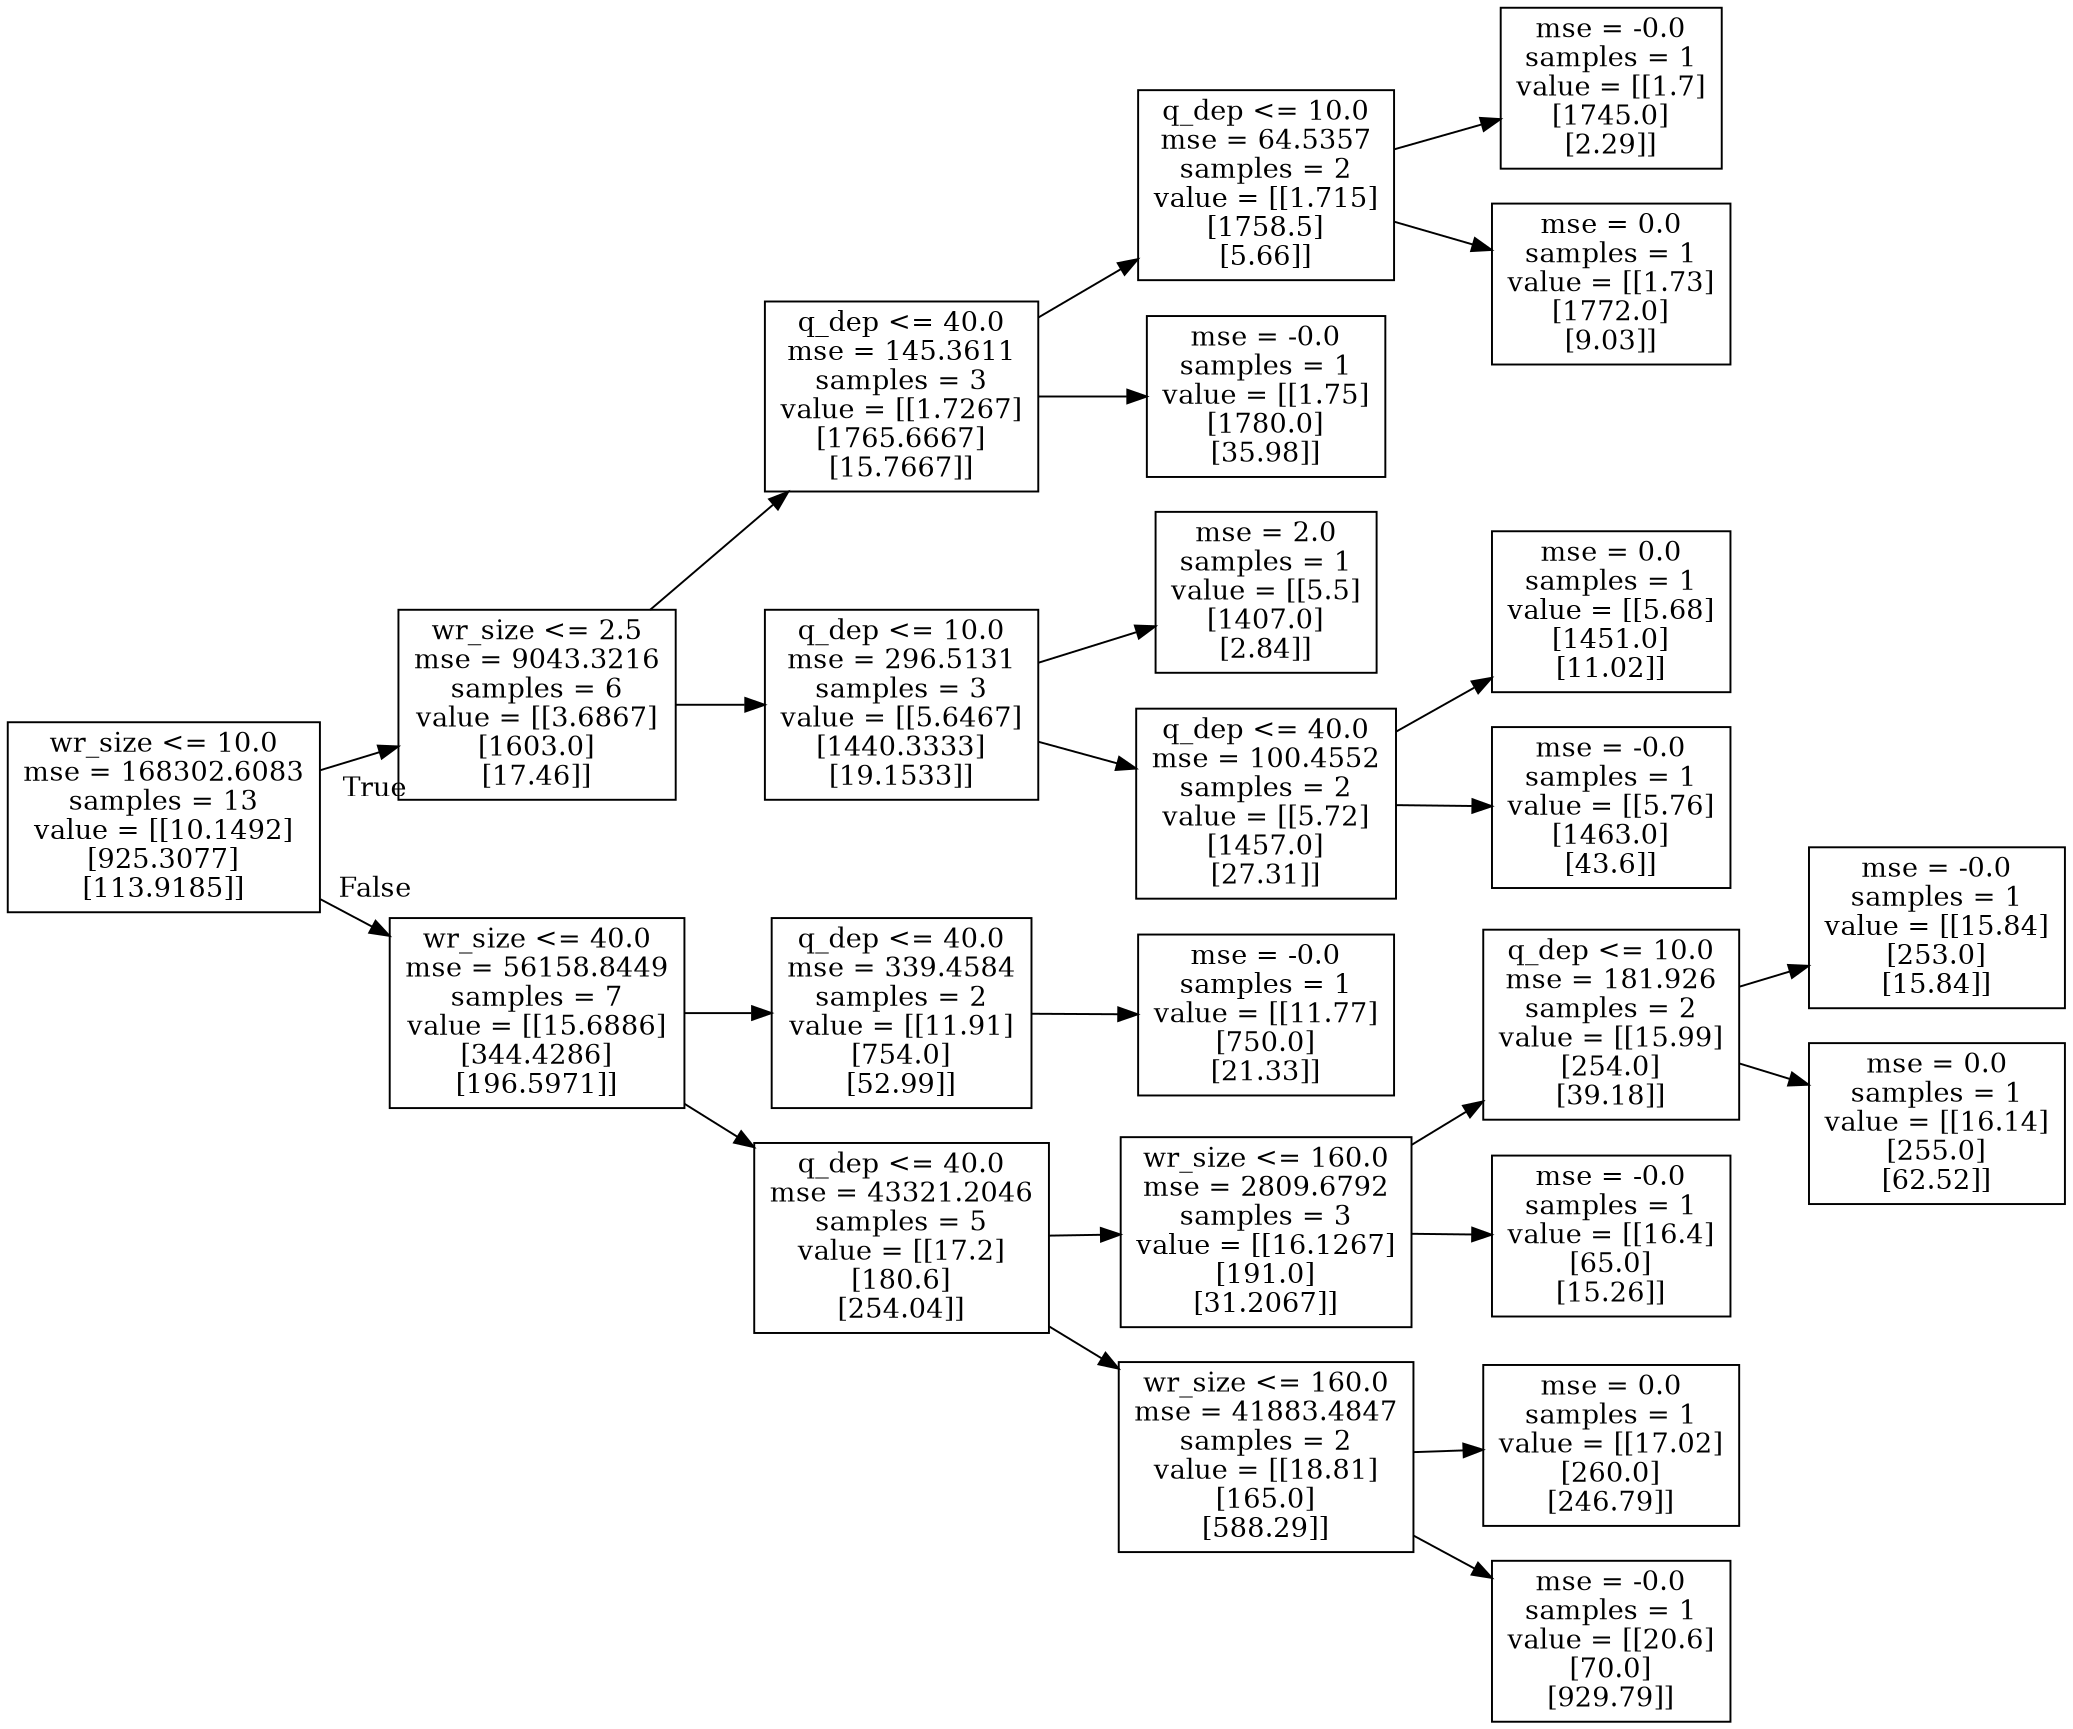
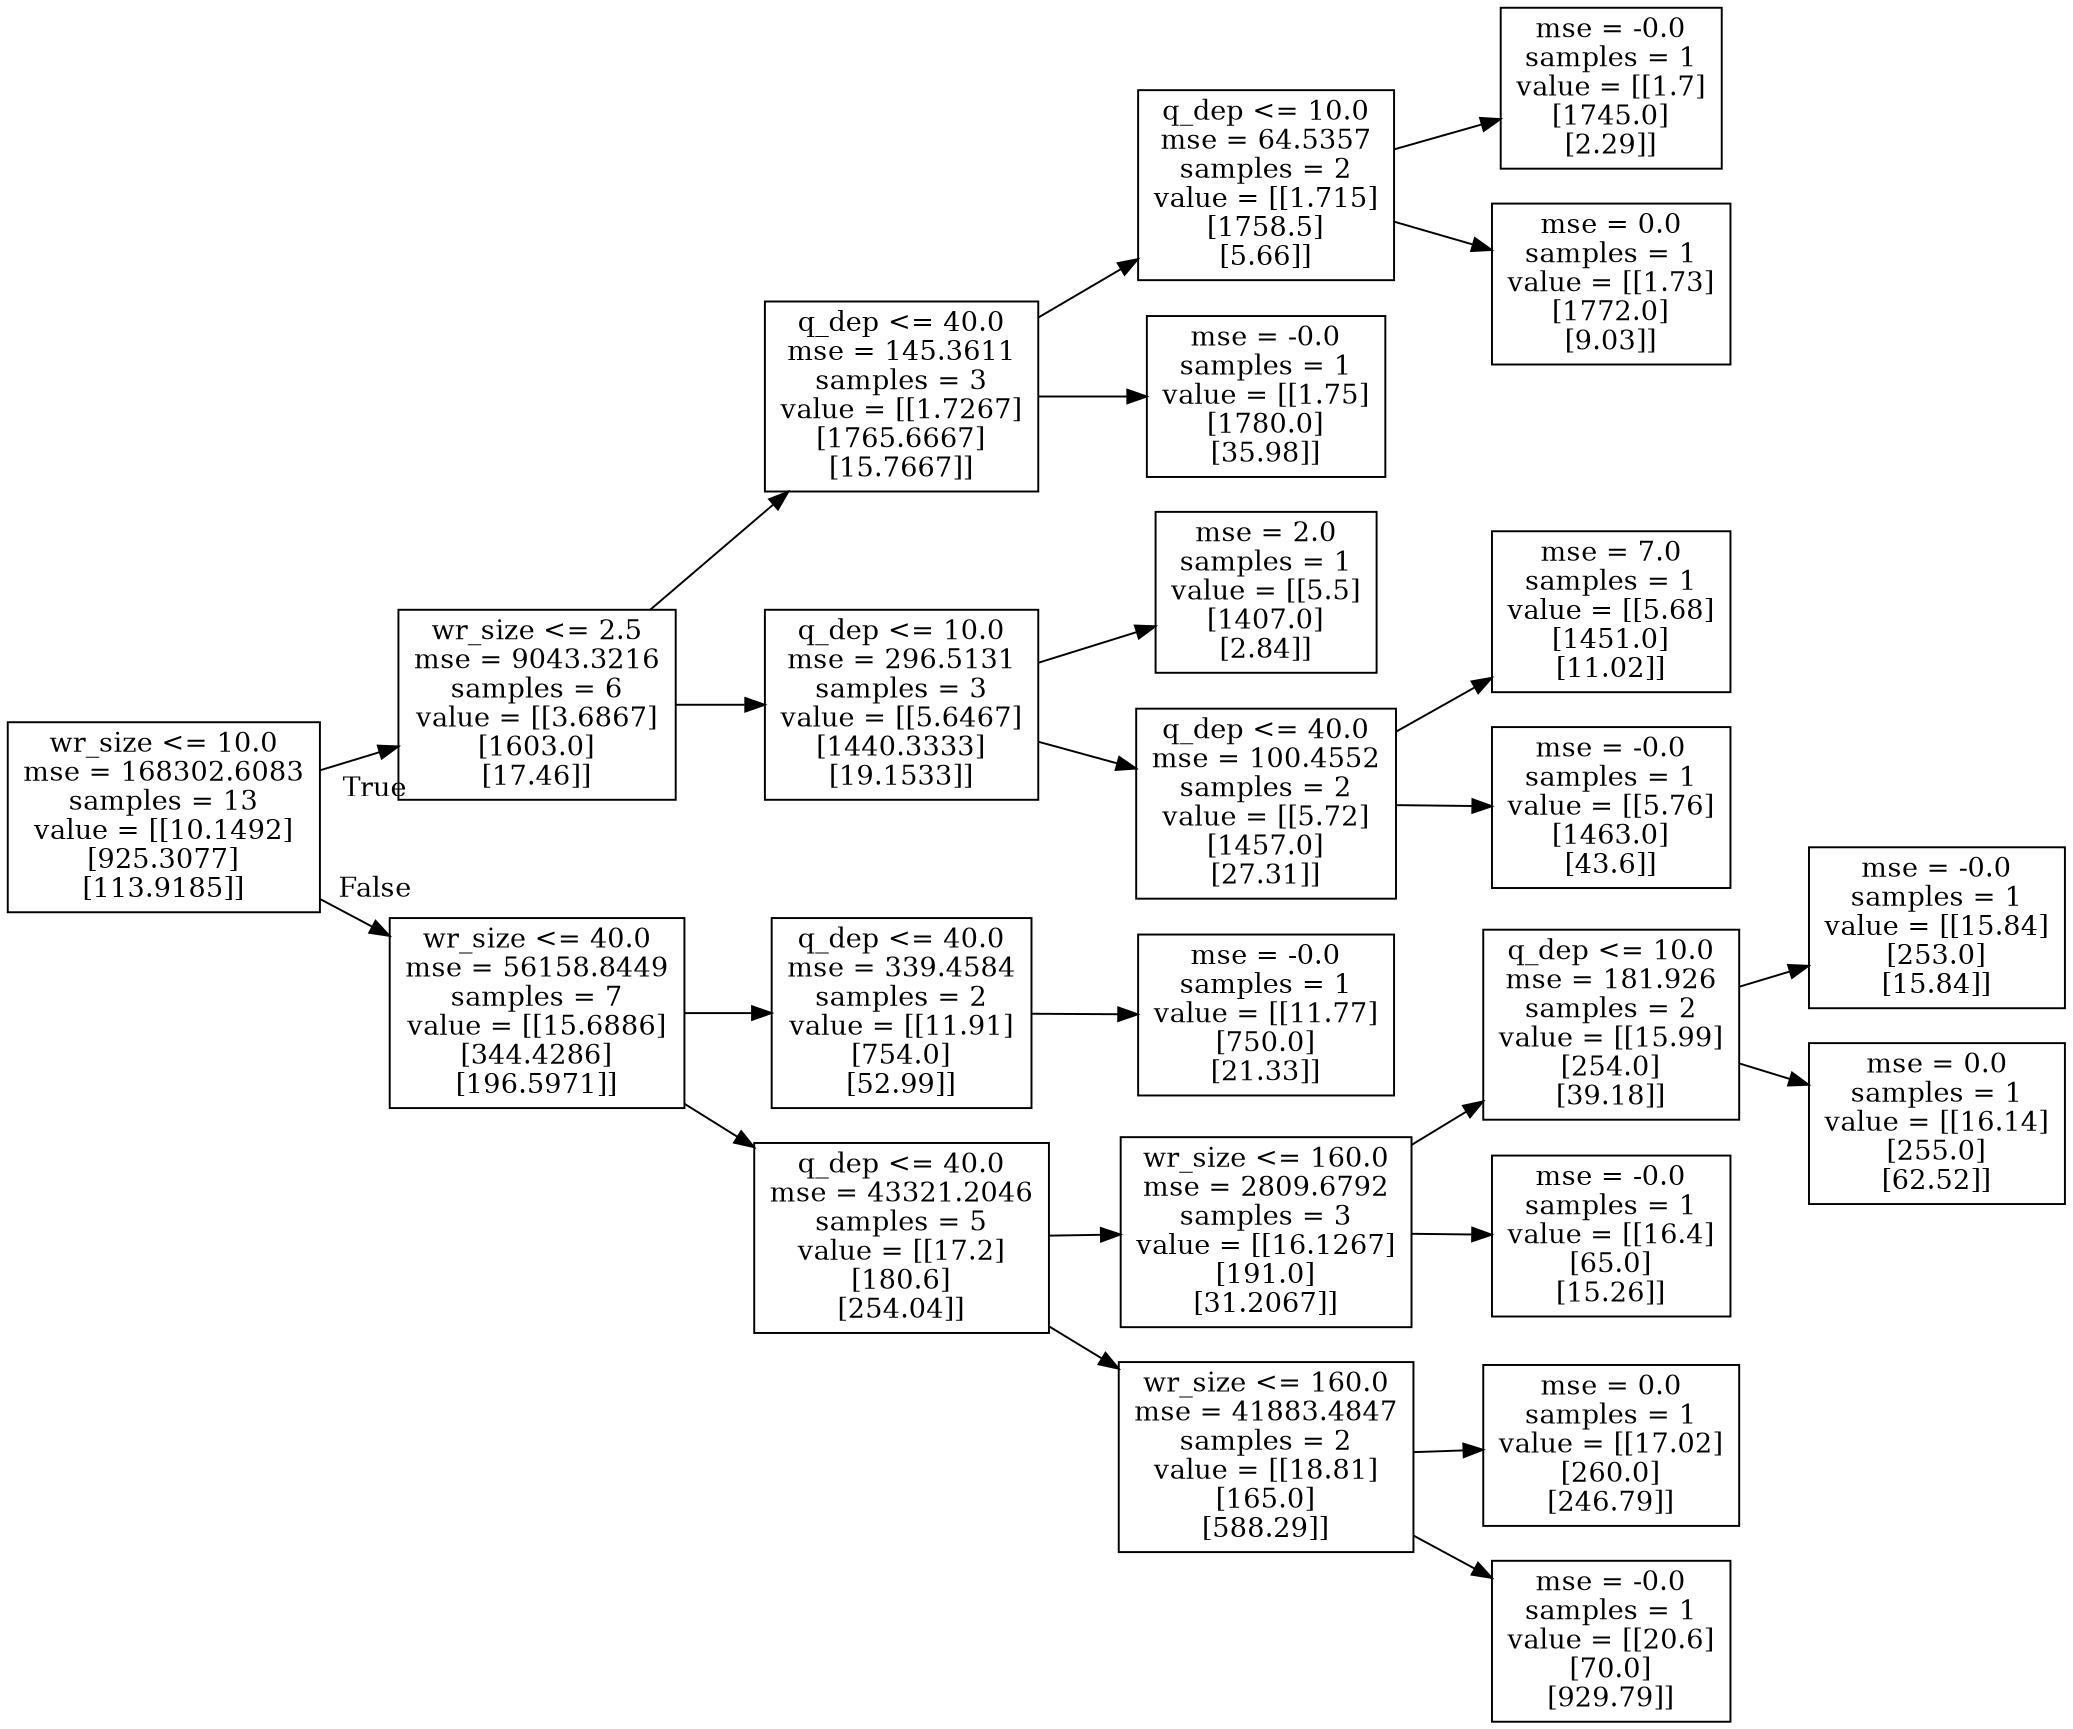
node "mse = 0.0 samples = 1 value = [[5.68] [1451.0] [11.02]]": label "mse = 0.0 samples = 1 value = [[5.68] [1451.0] [11.02]]" -> "mse = 7.0 samples = 1 value = [[5.68] [1451.0] [11.02]]"
